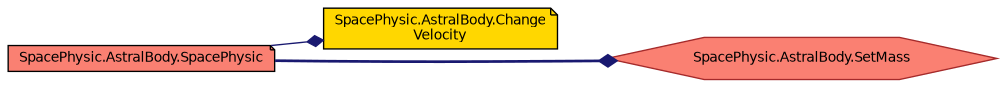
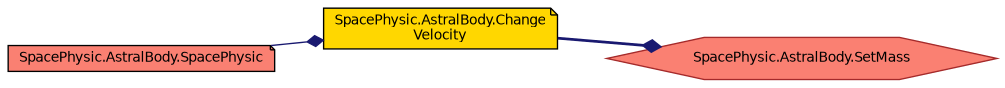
edge "SpacePhysic.AstralBody.SpacePhysic" -> "SpacePhysic.AstralBody.SetMass": now "SpacePhysic.AstralBody.Change Velocity" -> "SpacePhysic.AstralBody.SetMass"
